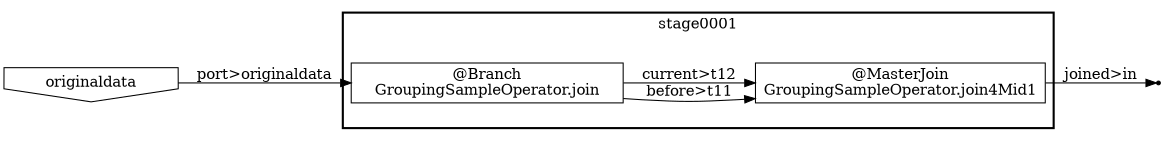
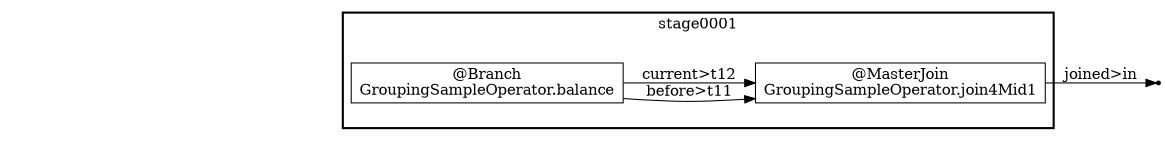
node "originaldata": removed
node "@Branch GroupingSampleOperator.join": label "@Branch GroupingSampleOperator.join" -> "@Branch GroupingSampleOperator.balance"
